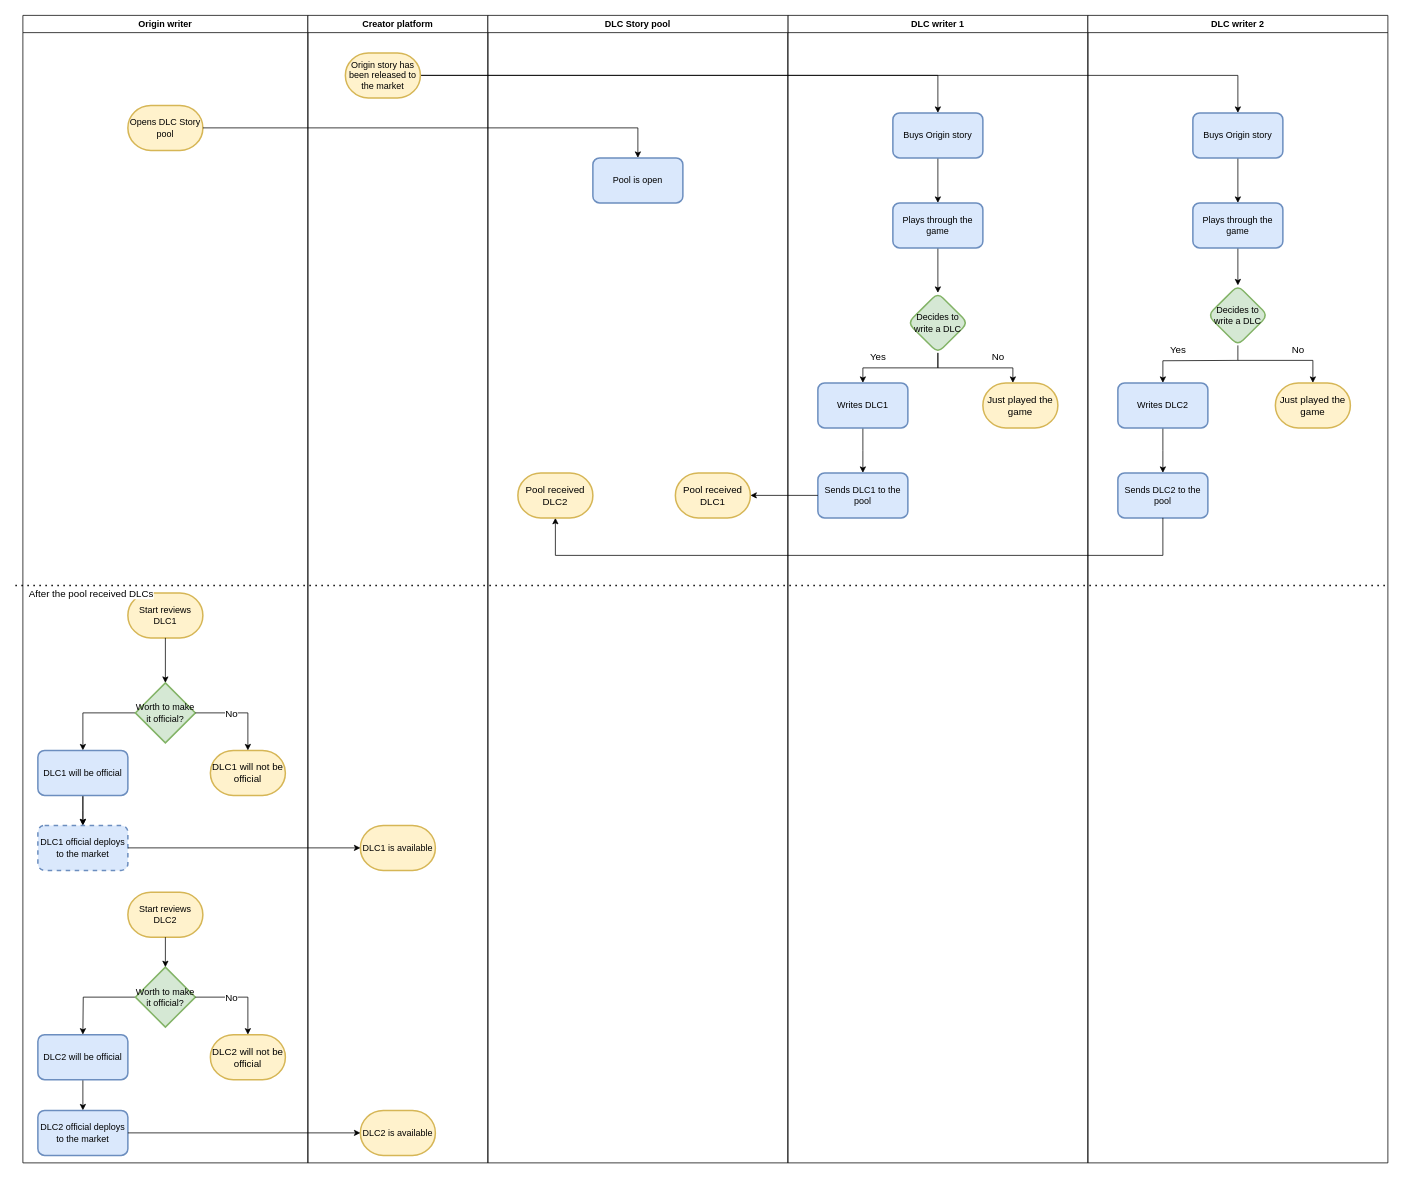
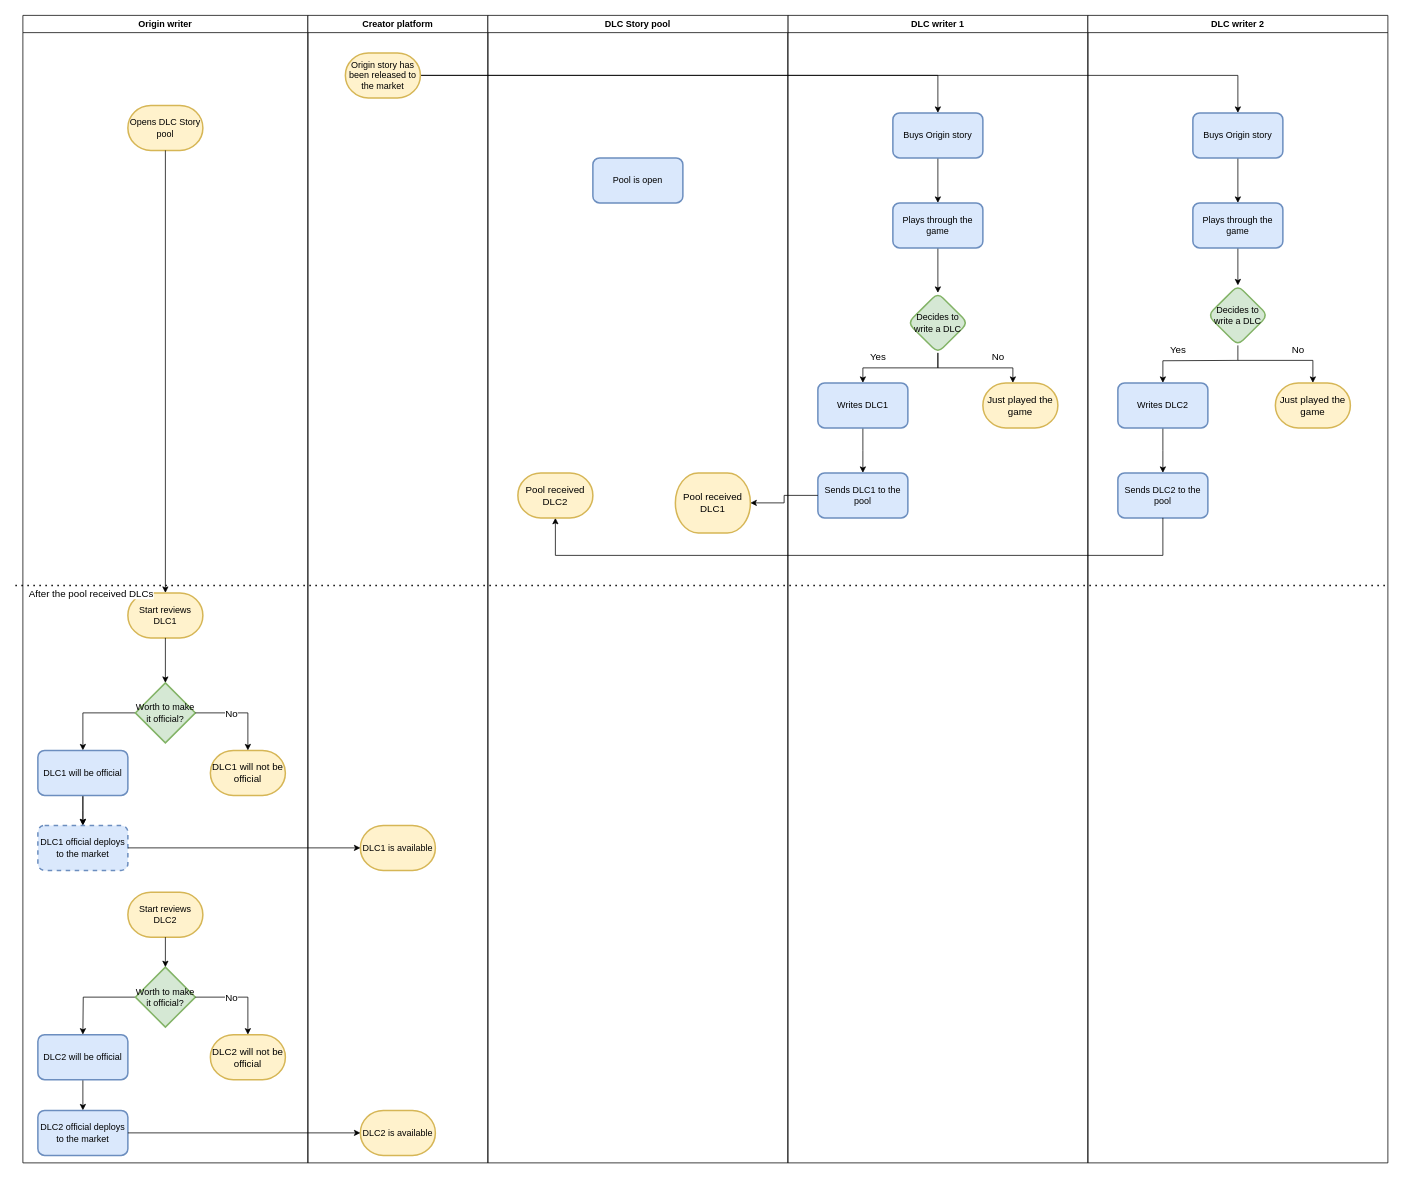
edge "Opens DLC Story pool" -> "Pool is open": now "Opens DLC Story pool" -> "Start reviews DLC1"
node "Pool received DLC1": size 75x45 -> 75x60
